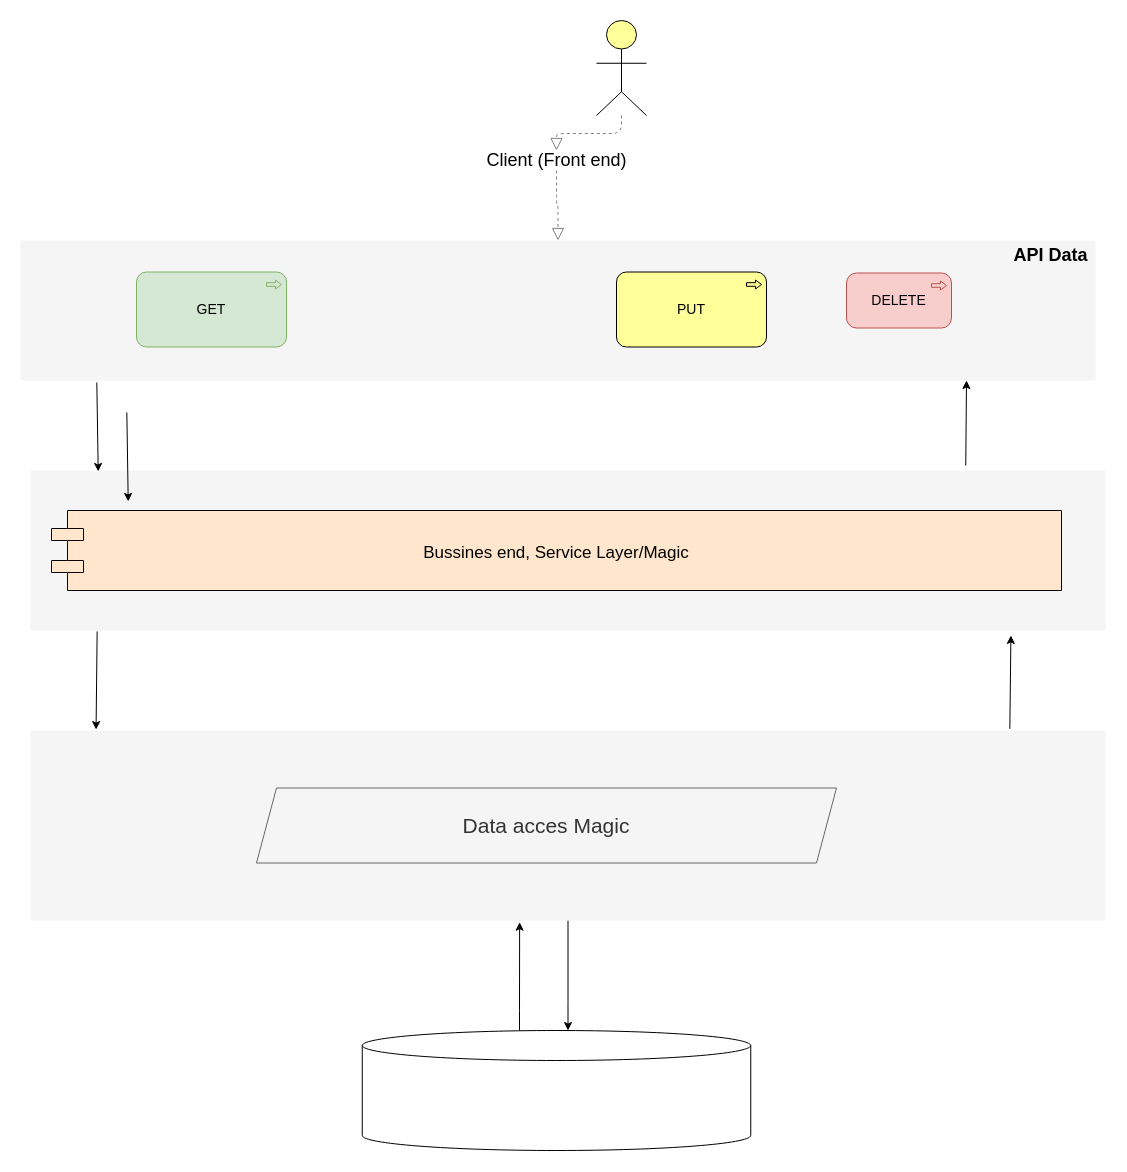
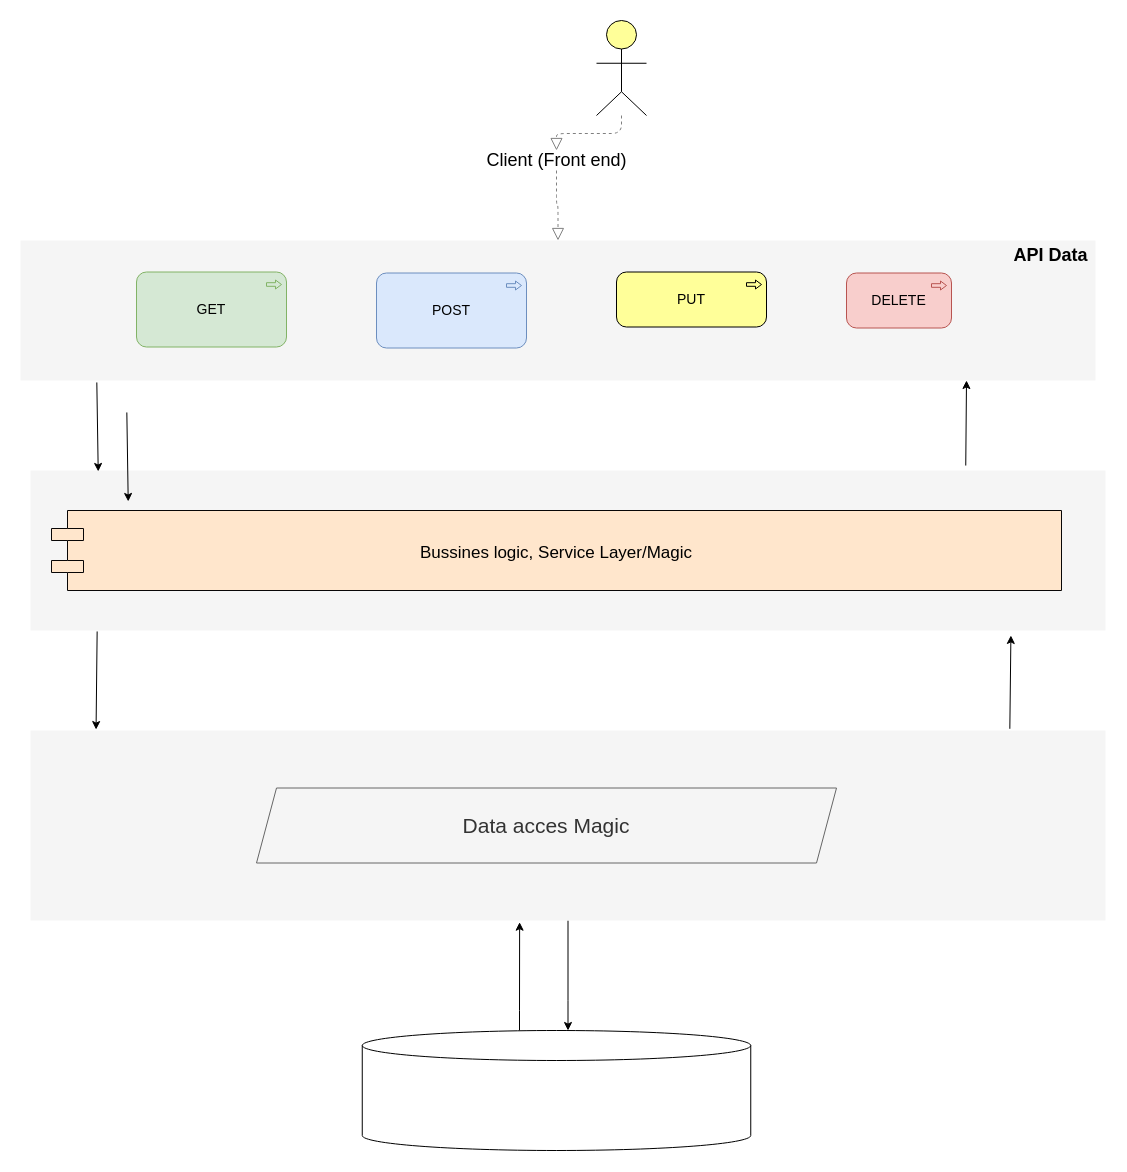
node "PUT": size 150x75 -> 150x55
node "POST": added
node "Bussines end, Service Layer/Magic": label "Bussines end, Service Layer/Magic" -> "Bussines logic, Service Layer/Magic"
